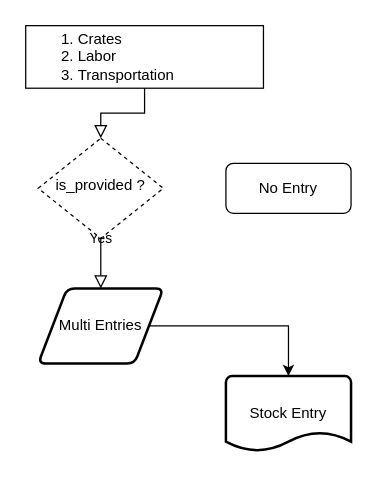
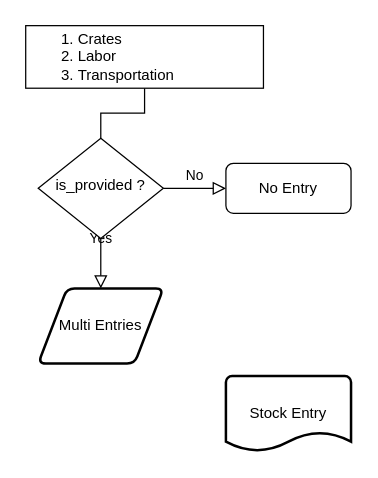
edge "Crates Labor Transportation" -> "is_provided ?": arrowhead block -> none
node "is_provided ?": style dashed -> solid
edge "is_provided ?" -> "No Entry": added, label "No"
edge "Multi Entries" -> "Stock Entry": removed
